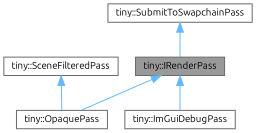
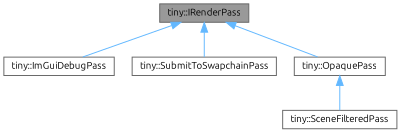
edge "tiny::IRenderPass" -> "tiny::SubmitToSwapchainPass": reversed
edge "tiny::OpaquePass" -> "tiny::SceneFilteredPass": reversed
